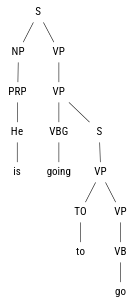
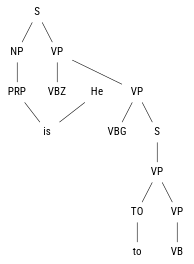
node "VBZ": added
edge "PRP" -- "He": now "PRP" -- "is"
node "going": removed
node "go": removed
